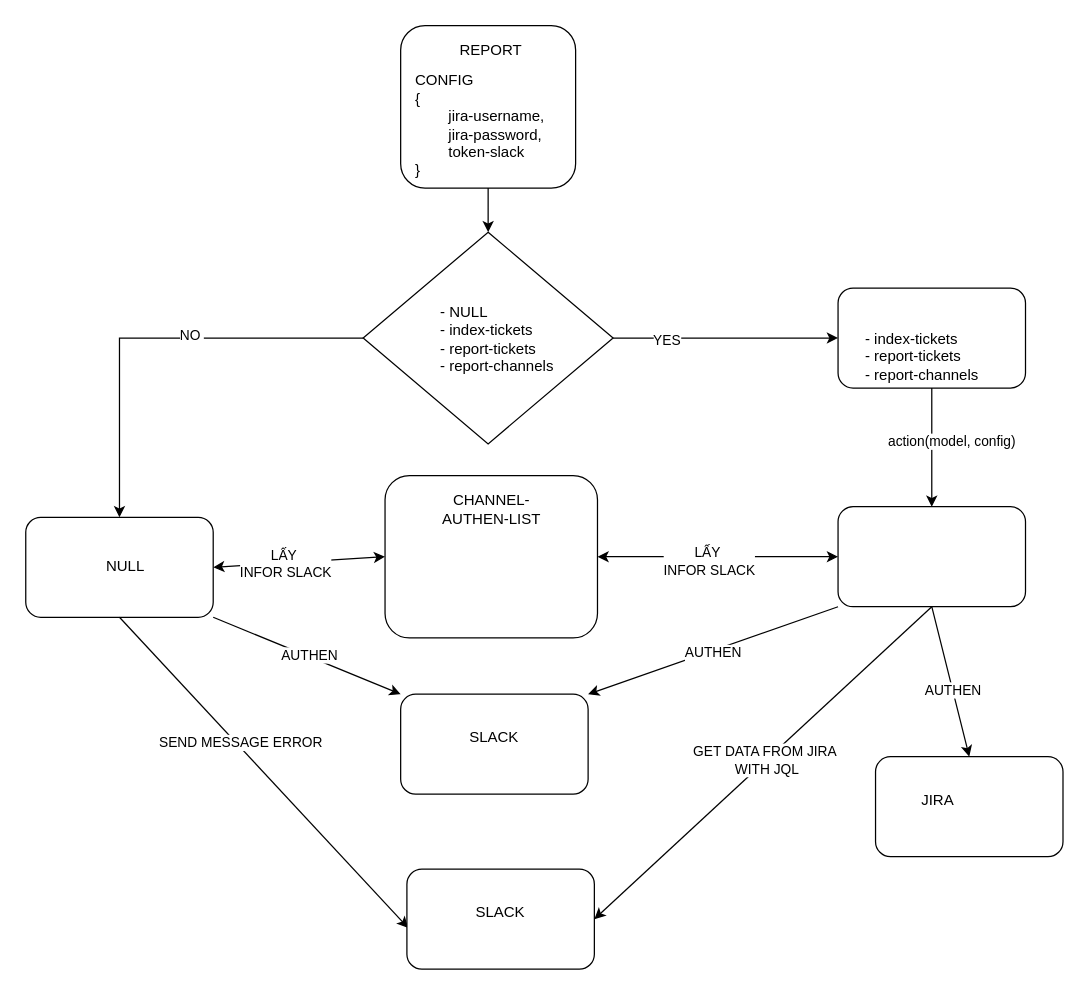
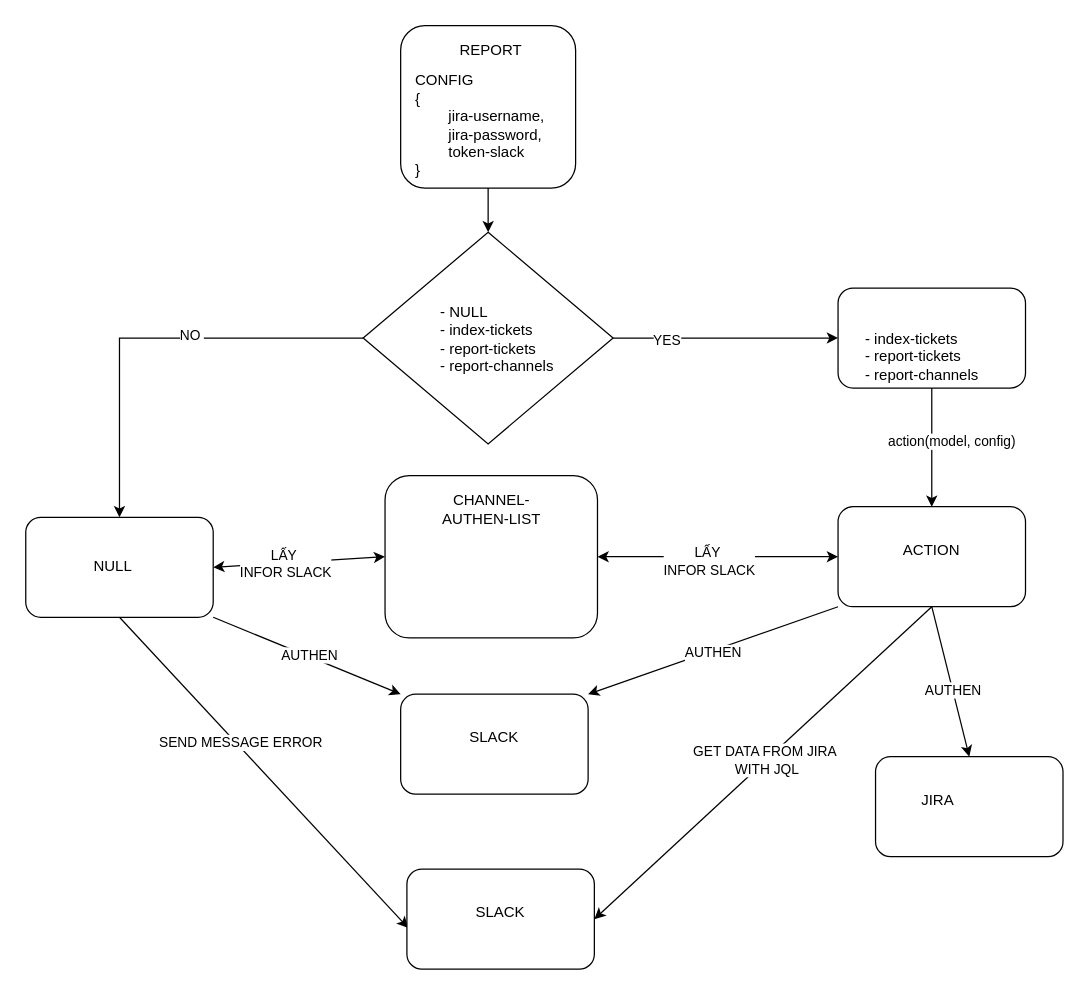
node "ACTION": added
node "NULL": moved (126, 567) -> (113, 567)
